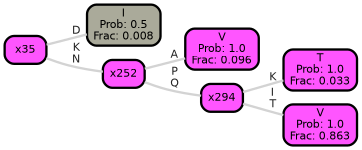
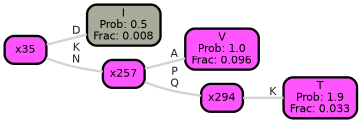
node "T Prob: 1.0 Frac: 0.033": label "T Prob: 1.0 Frac: 0.033" -> "T Prob: 1.9 Frac: 0.033"
node "x252": label "x252" -> "x257"
node "V Prob: 1.0 Frac: 0.863": removed
